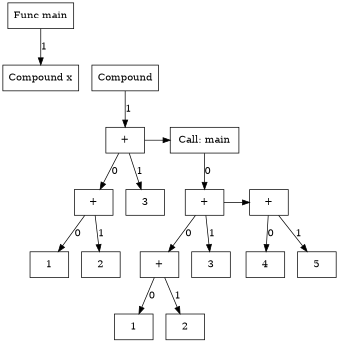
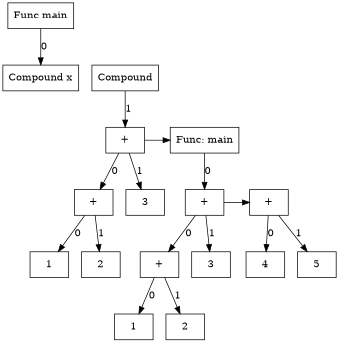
edge "Func main" -> "Compound x": label "1" -> "0"
node "Call: main": label "Call: main" -> "Func: main"
